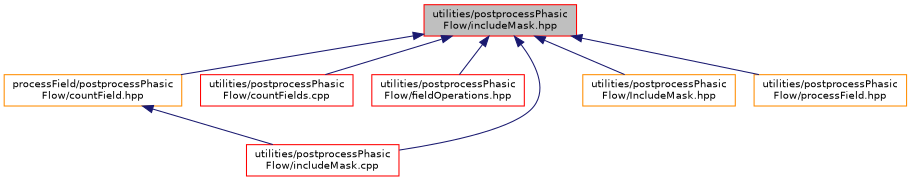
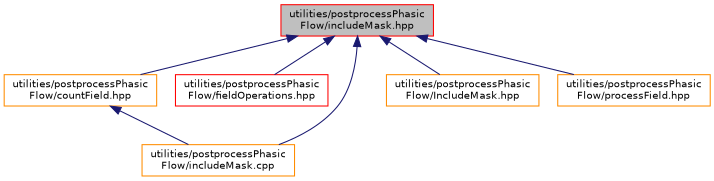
node "processField/postprocessPhasic Flow/countField.hpp": label "processField/postprocessPhasic Flow/countField.hpp" -> "utilities/postprocessPhasic Flow/countField.hpp"
node "utilities/postprocessPhasic Flow/countFields.cpp": removed
node "utilities/postprocessPhasic Flow/includeMask.cpp": color red -> darkorange
